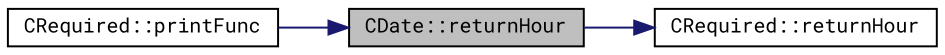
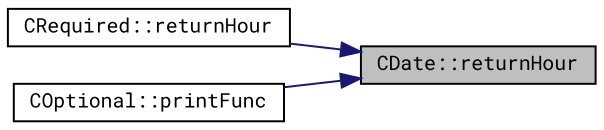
node "CRequired::printFunc": label "CRequired::printFunc" -> "COptional::printFunc"
edge "CDate::returnHour" -> "CRequired::returnHour": reversed
